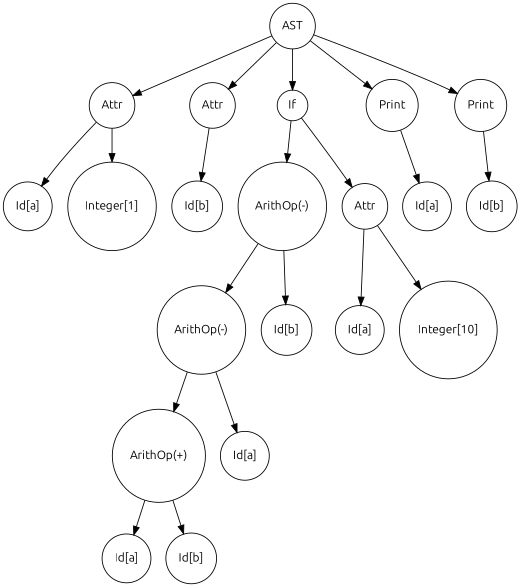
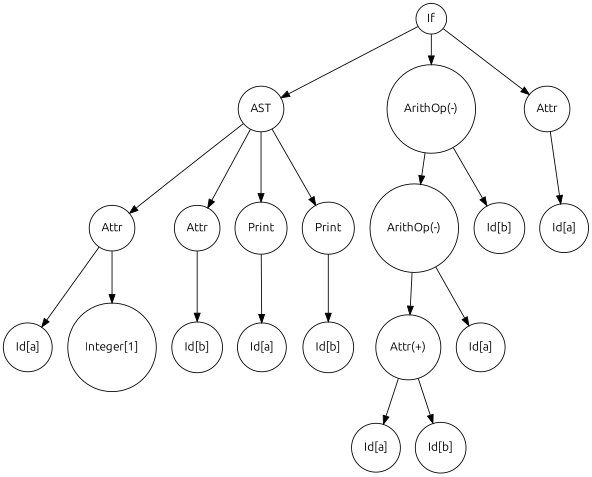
edge "AST" -> "If": reversed
node "Integer[10]": removed
node "ArithOp(+)": label "ArithOp(+)" -> "Attr(+)"
